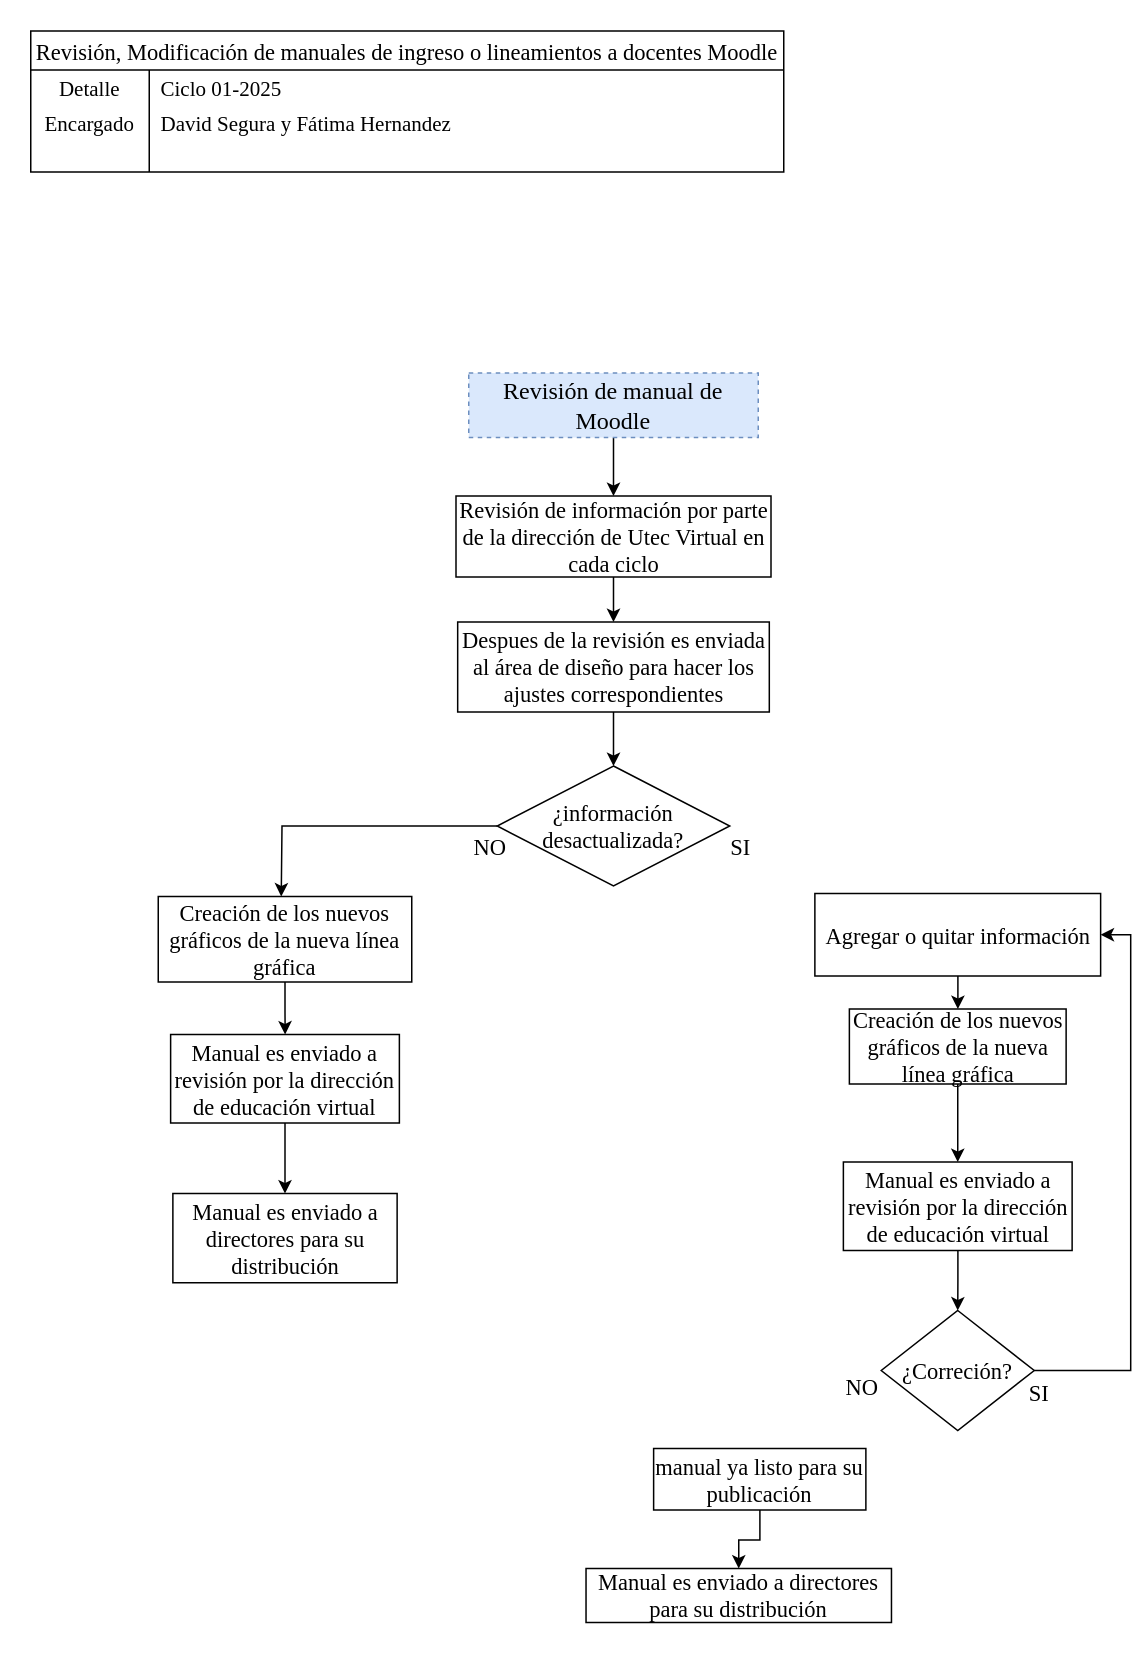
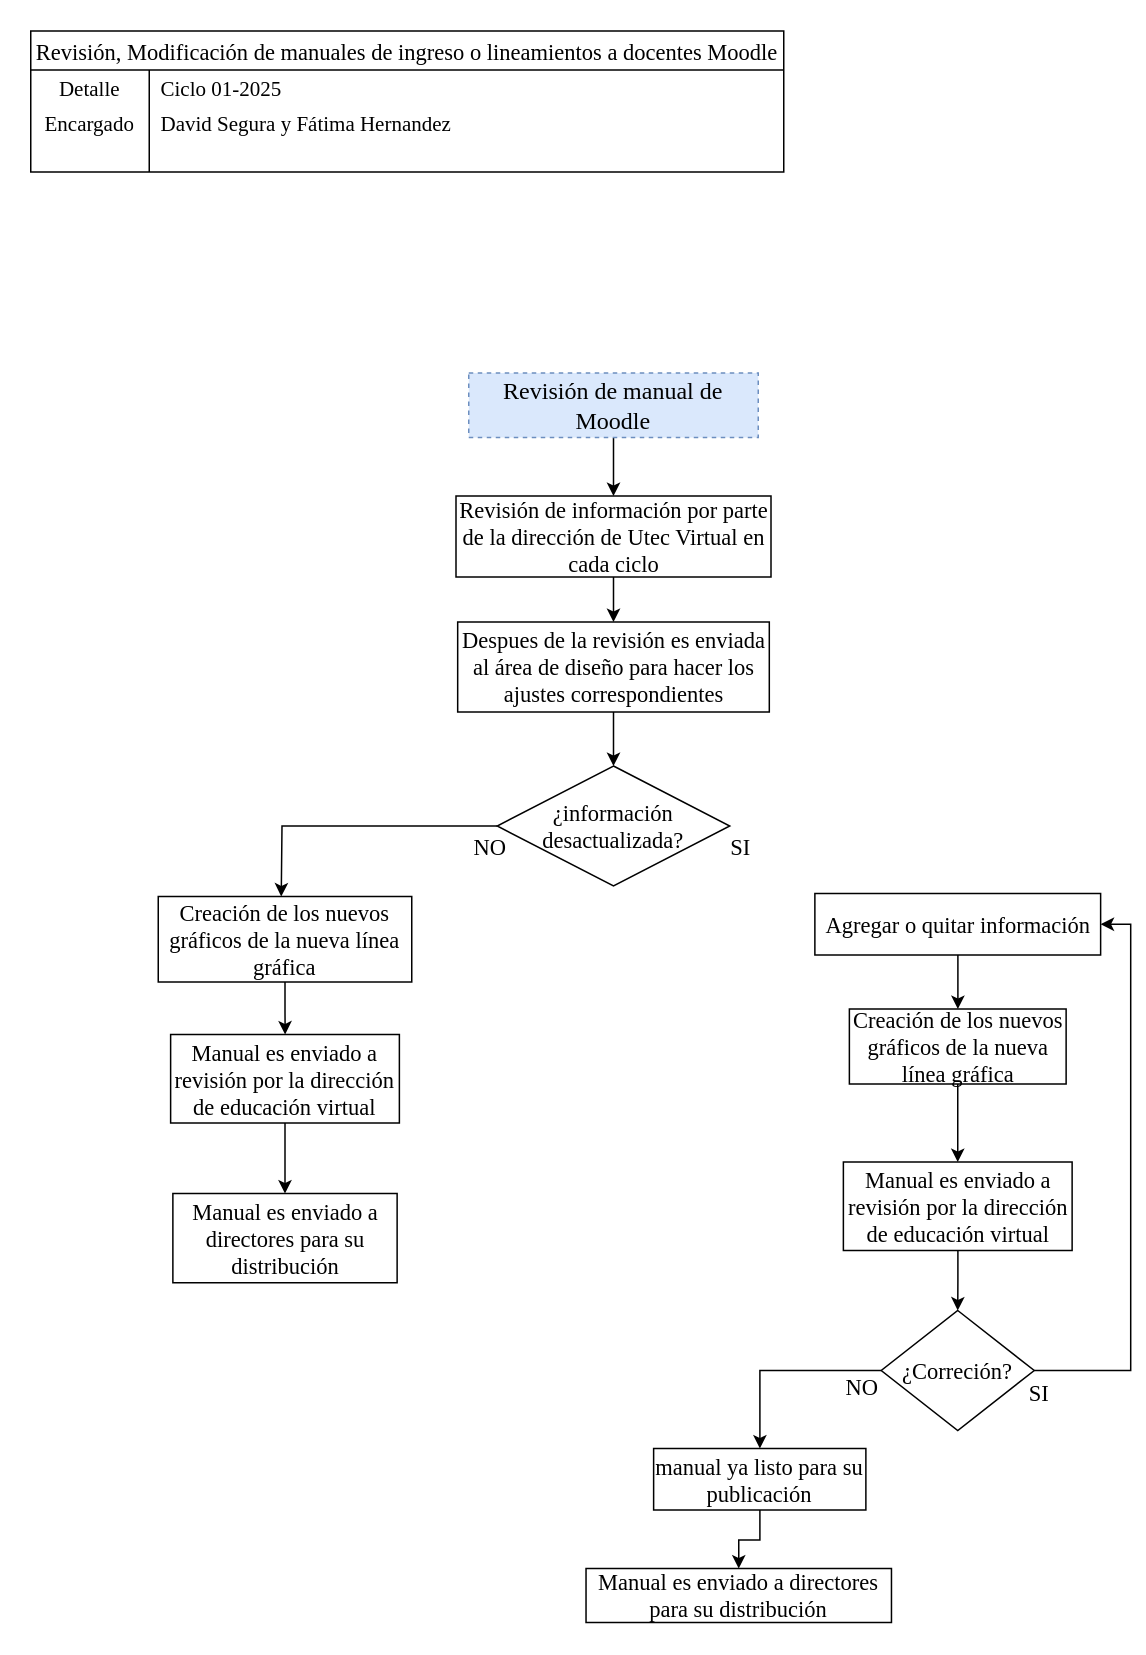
node "Agregar o quitar información": size 286x83 -> 286x62
edge "¿Correción?" -> "manual ya listo para su publicación": added
